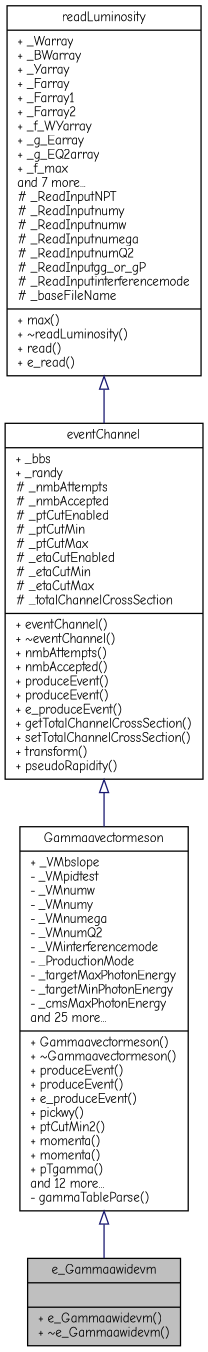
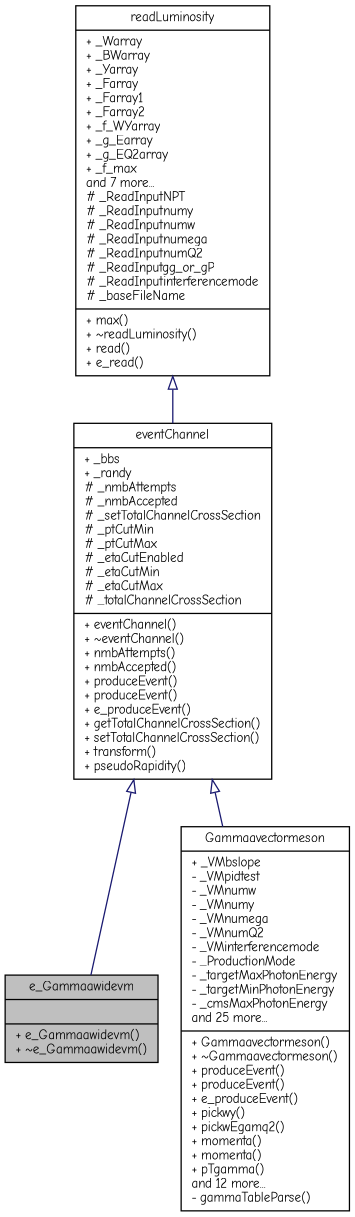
node "eventChannel": text "# _ptCutEnabled" -> "# _setTotalChannelCrossSection"
node "Gammaavectormeson": text "+ ptCutMin2()" -> "+ pickwEgamq2()"
edge "e_Gammaawidevm" -> "Gammaavectormeson": now "e_Gammaawidevm" -> "eventChannel"
